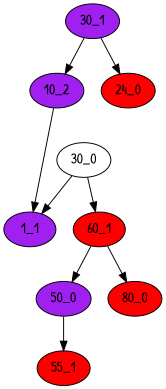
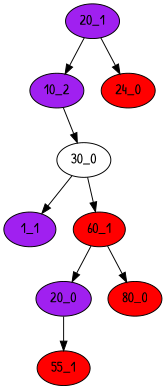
node "30_1": label "30_1" -> "20_1"
edge "10_2" -> "1_1": now "10_2" -> "30_0"
node "50_0": label "50_0" -> "20_0"
